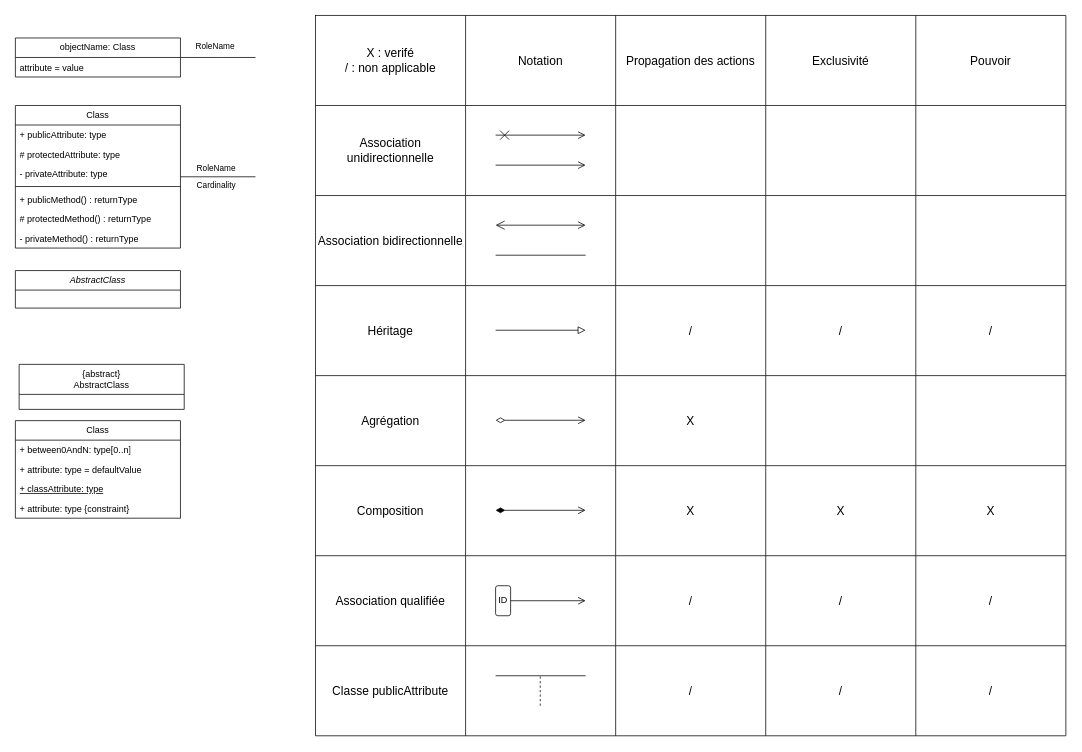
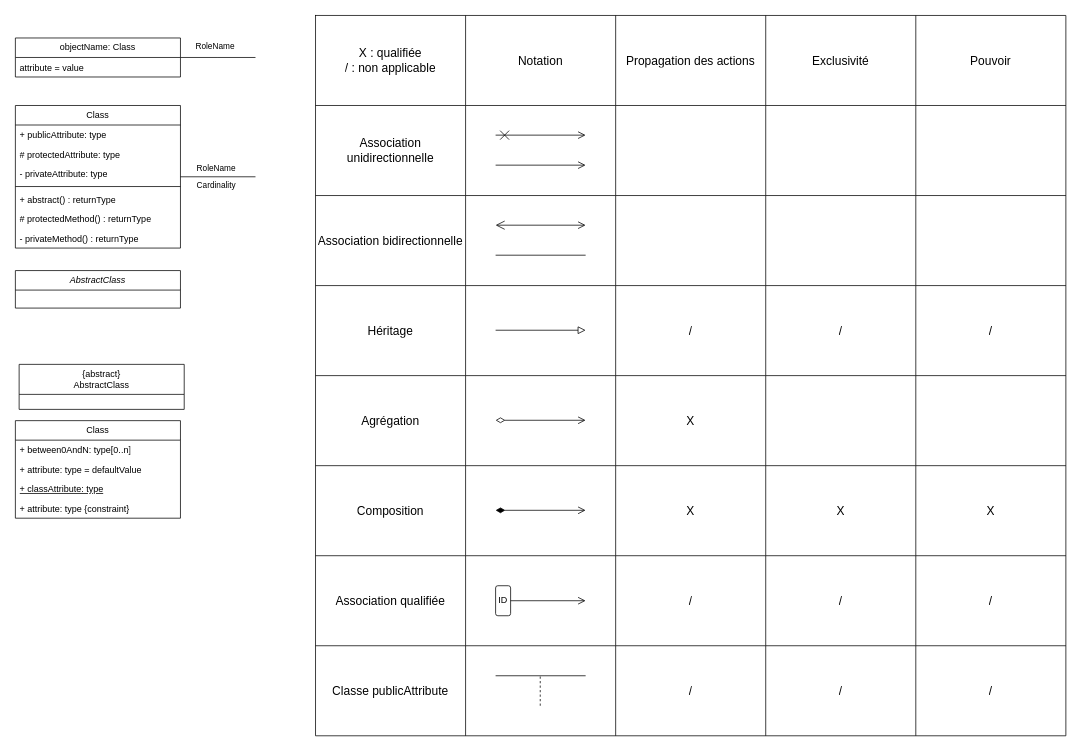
node "X : verifé / : non applicable": label "X : verifé / : non applicable" -> "X : qualifiée / : non applicable"
node "+ publicMethod() : returnType": label "+ publicMethod() : returnType" -> "+ abstract() : returnType"
